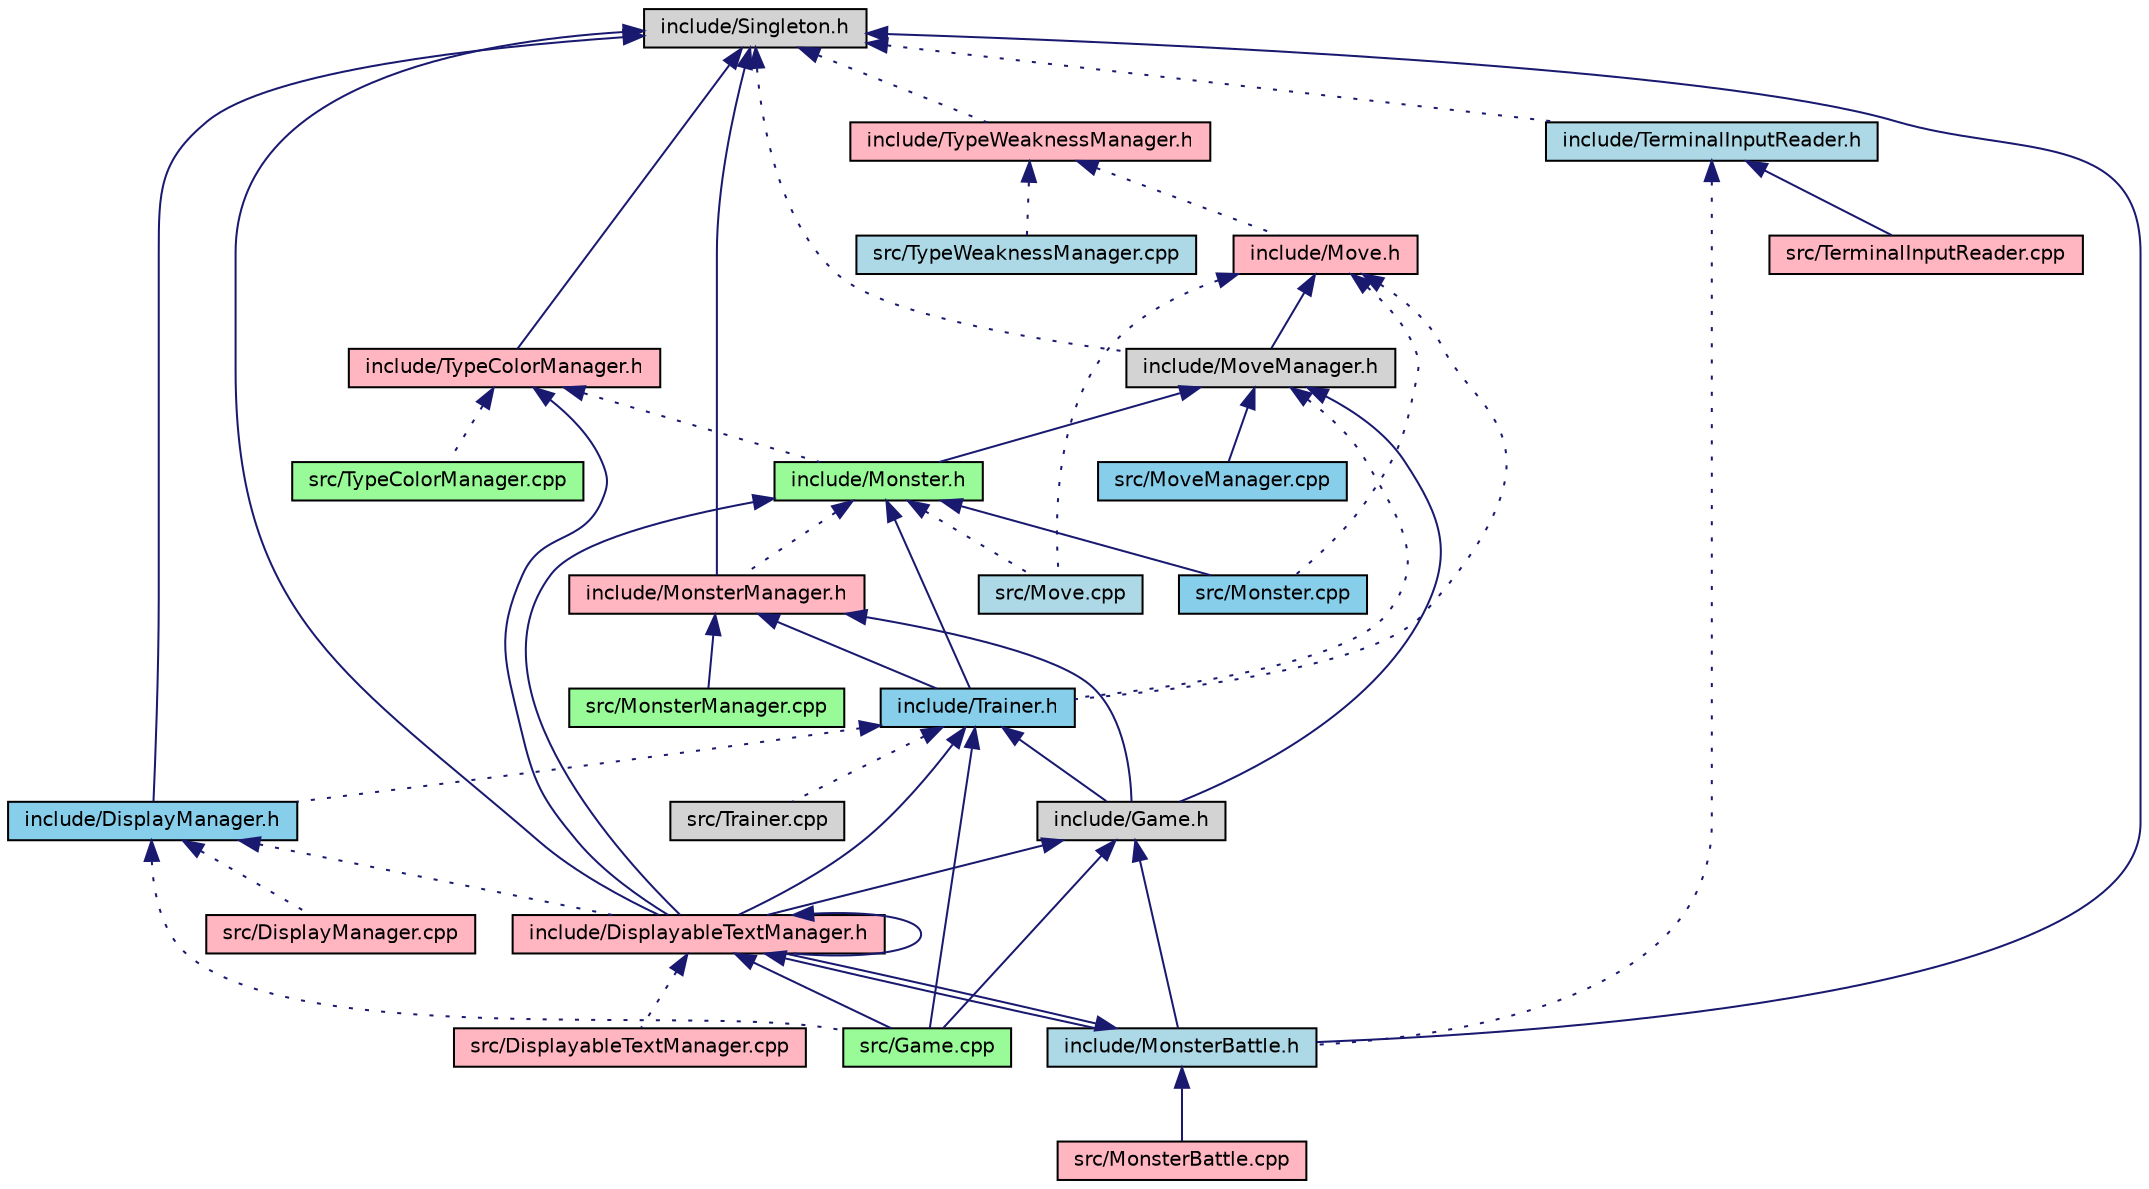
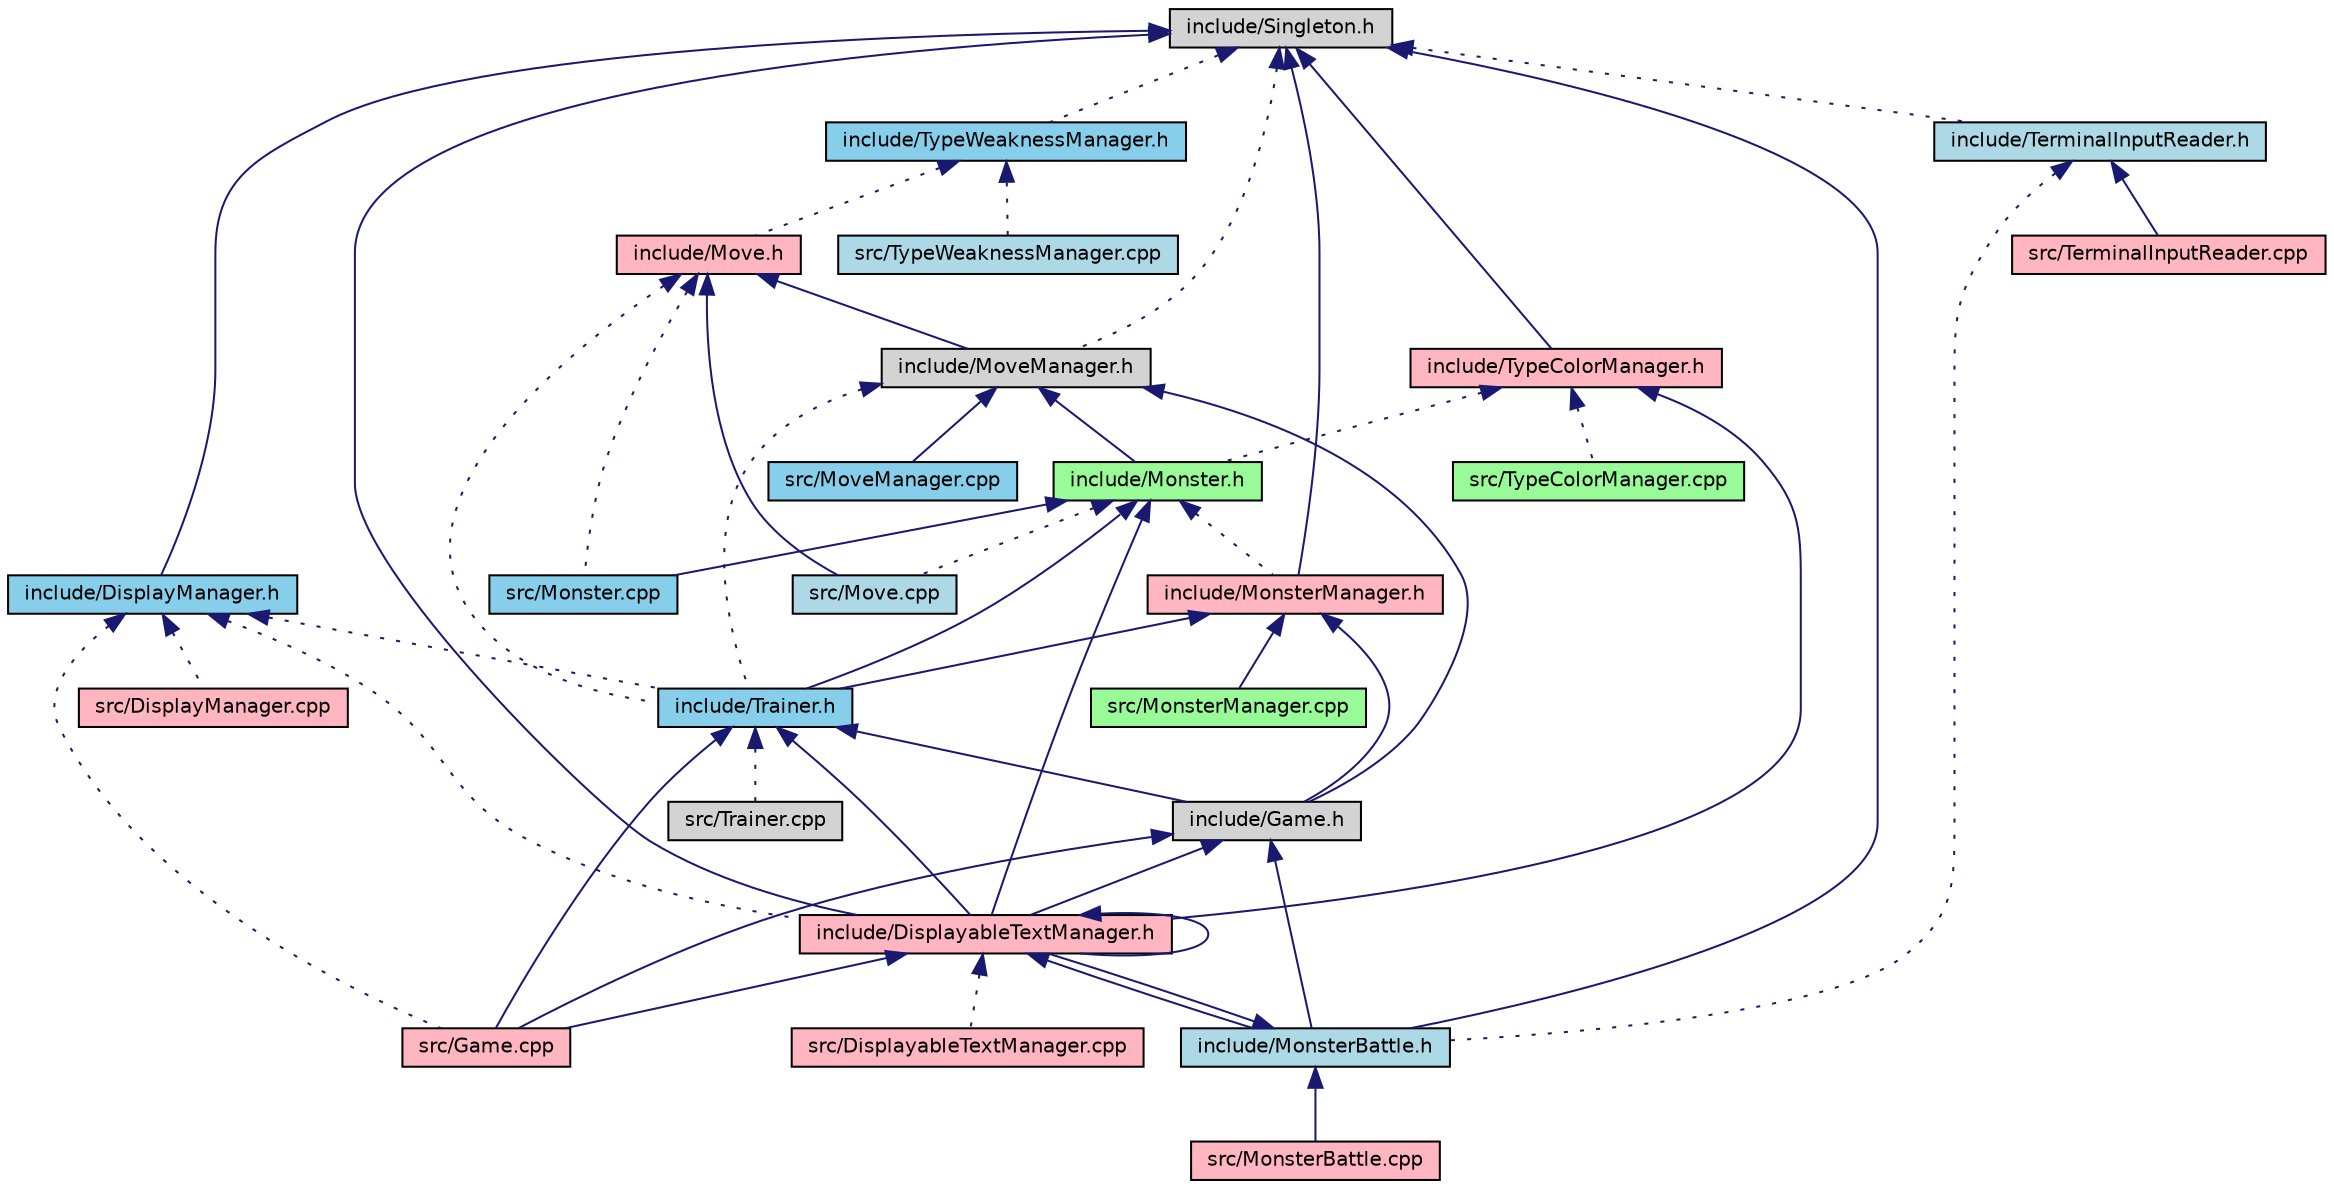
node "include/TypeWeaknessManager.h": fillcolor lightpink -> skyblue
edge "src/Move.cpp" -> "include/Move.h": style dotted -> solid
edge "include/DisplayManager.h" -> "include/Trainer.h": reversed
node "src/Game.cpp": fillcolor palegreen -> lightpink
